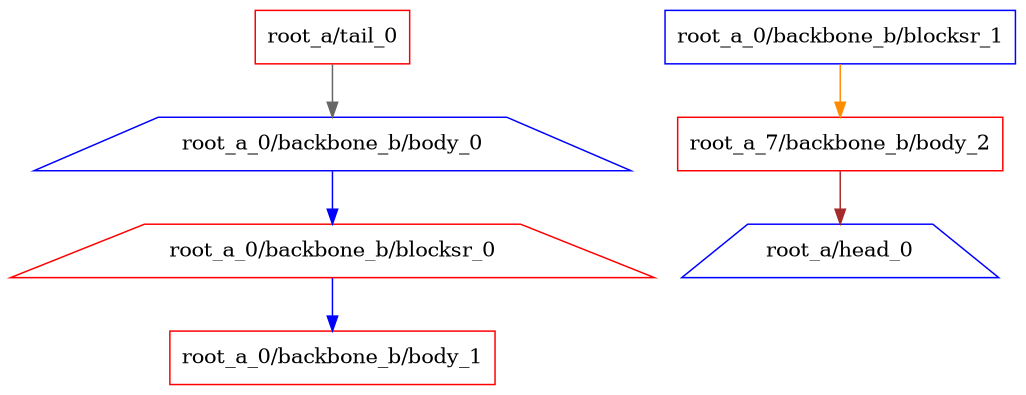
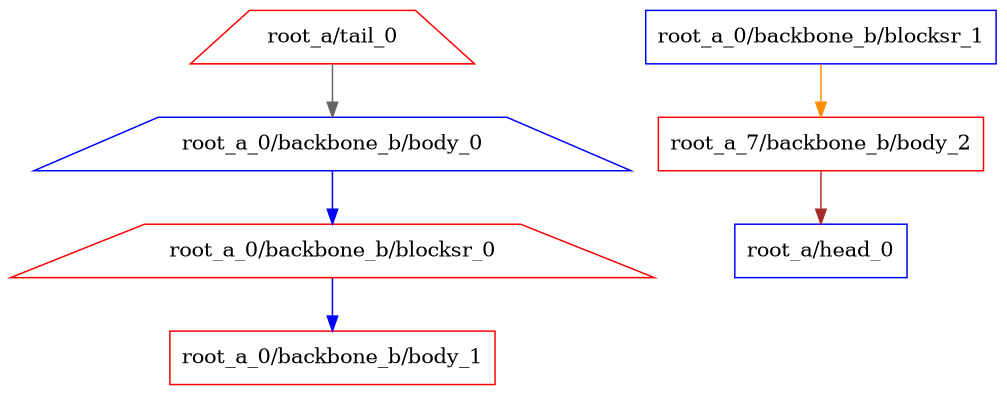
node "root_a/tail_0": shape box -> trapezium
node "root_a/head_0": shape trapezium -> box
